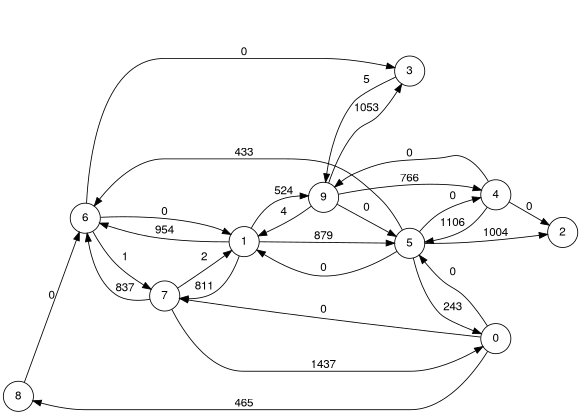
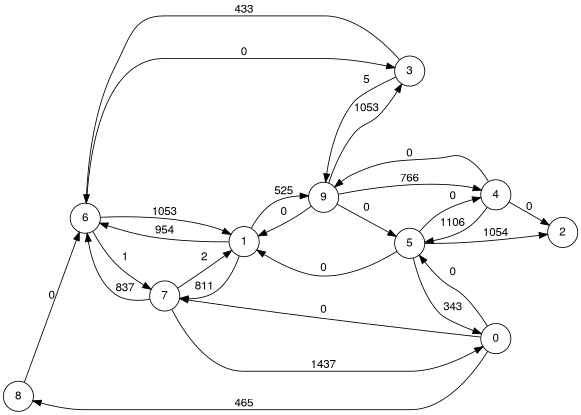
edge "5" -> "6": now "3" -> "6"
edge "1" -> "9": label "524" -> "525"
edge "6" -> "1": label "0" -> "1053"
edge "9" -> "1": label "4" -> "0"
edge "5" -> "2": label "1004" -> "1054"
edge "1" -> "5": removed, label "879"
edge "5" -> "0": label "243" -> "343"
